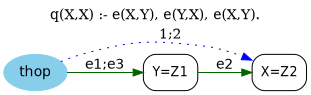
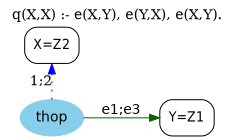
edge "Y=Z1" -> "X=Z2": removed, label "e2"
